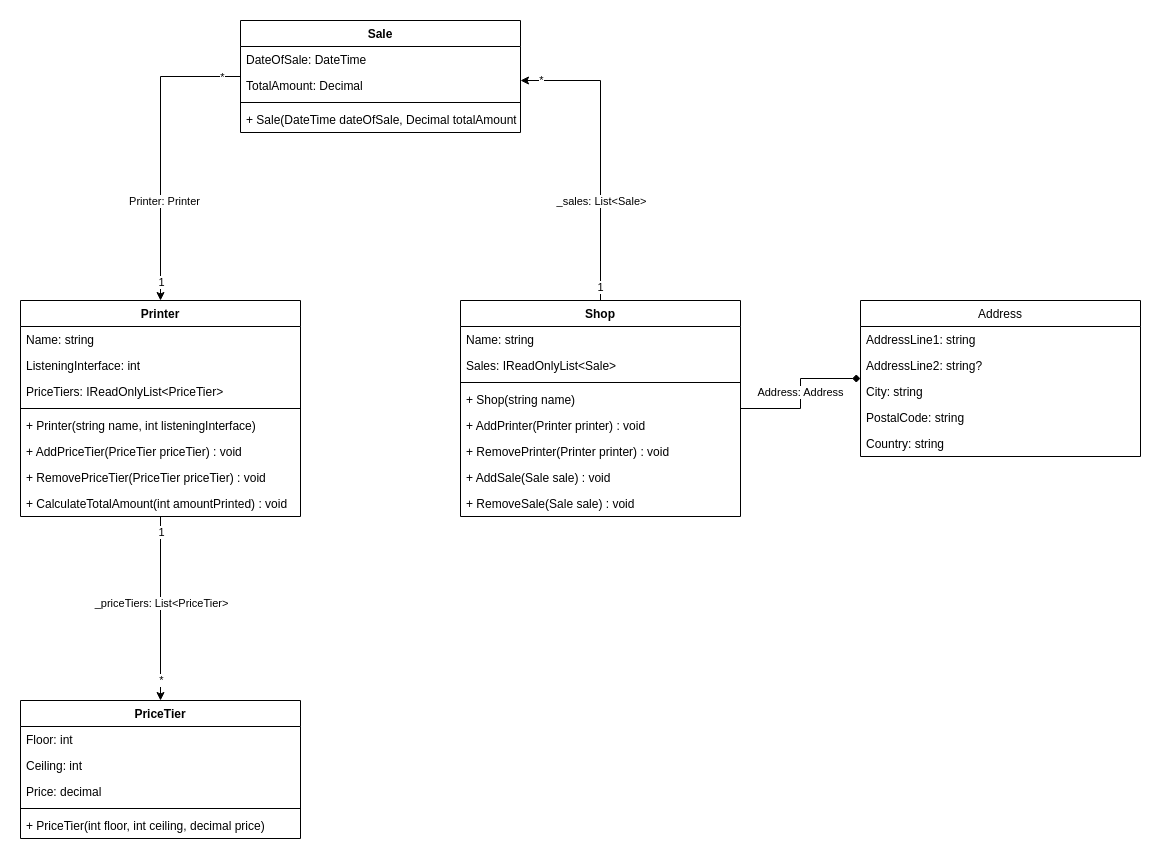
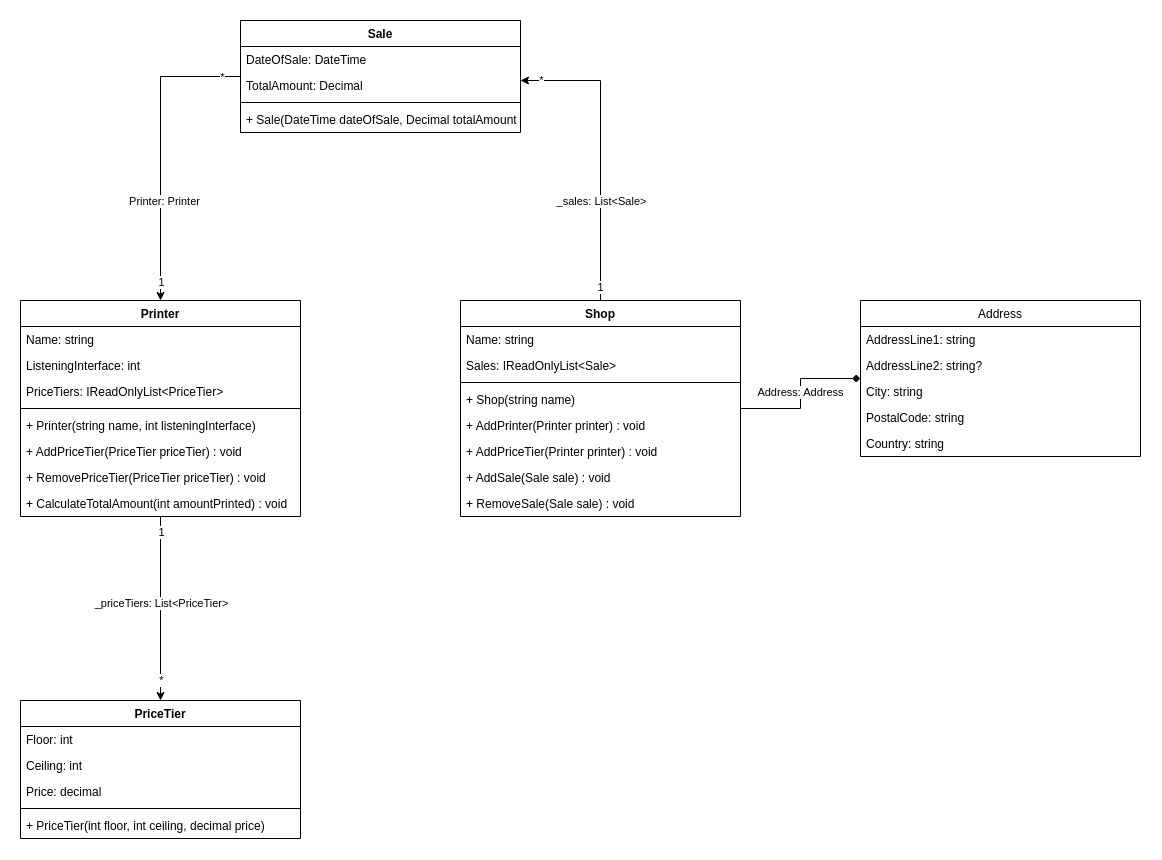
node "+ RemovePrinter(Printer printer) : void": label "+ RemovePrinter(Printer printer) : void" -> "+ AddPriceTier(Printer printer) : void"
